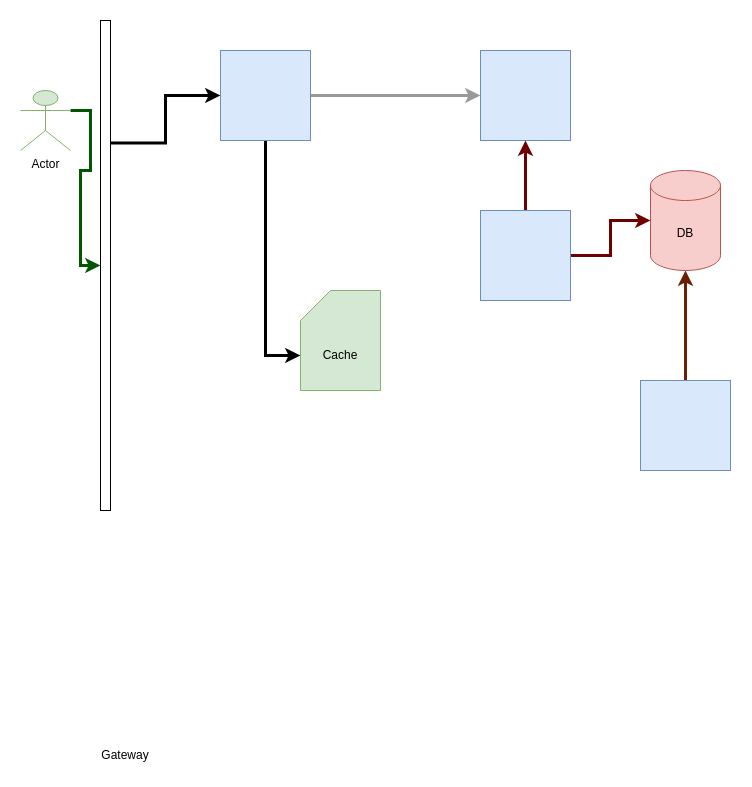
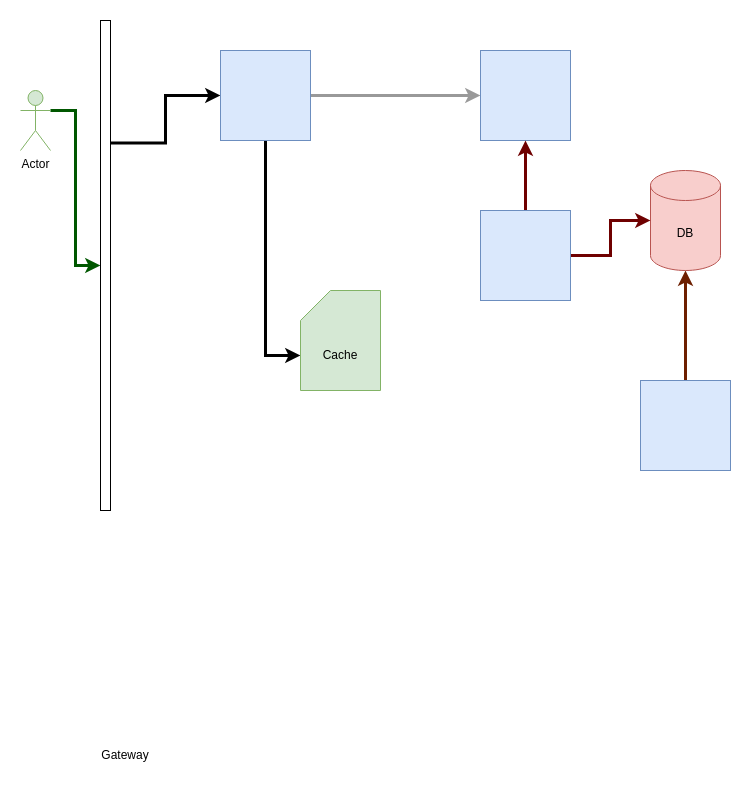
node "Actor": size 50x60 -> 30x60
